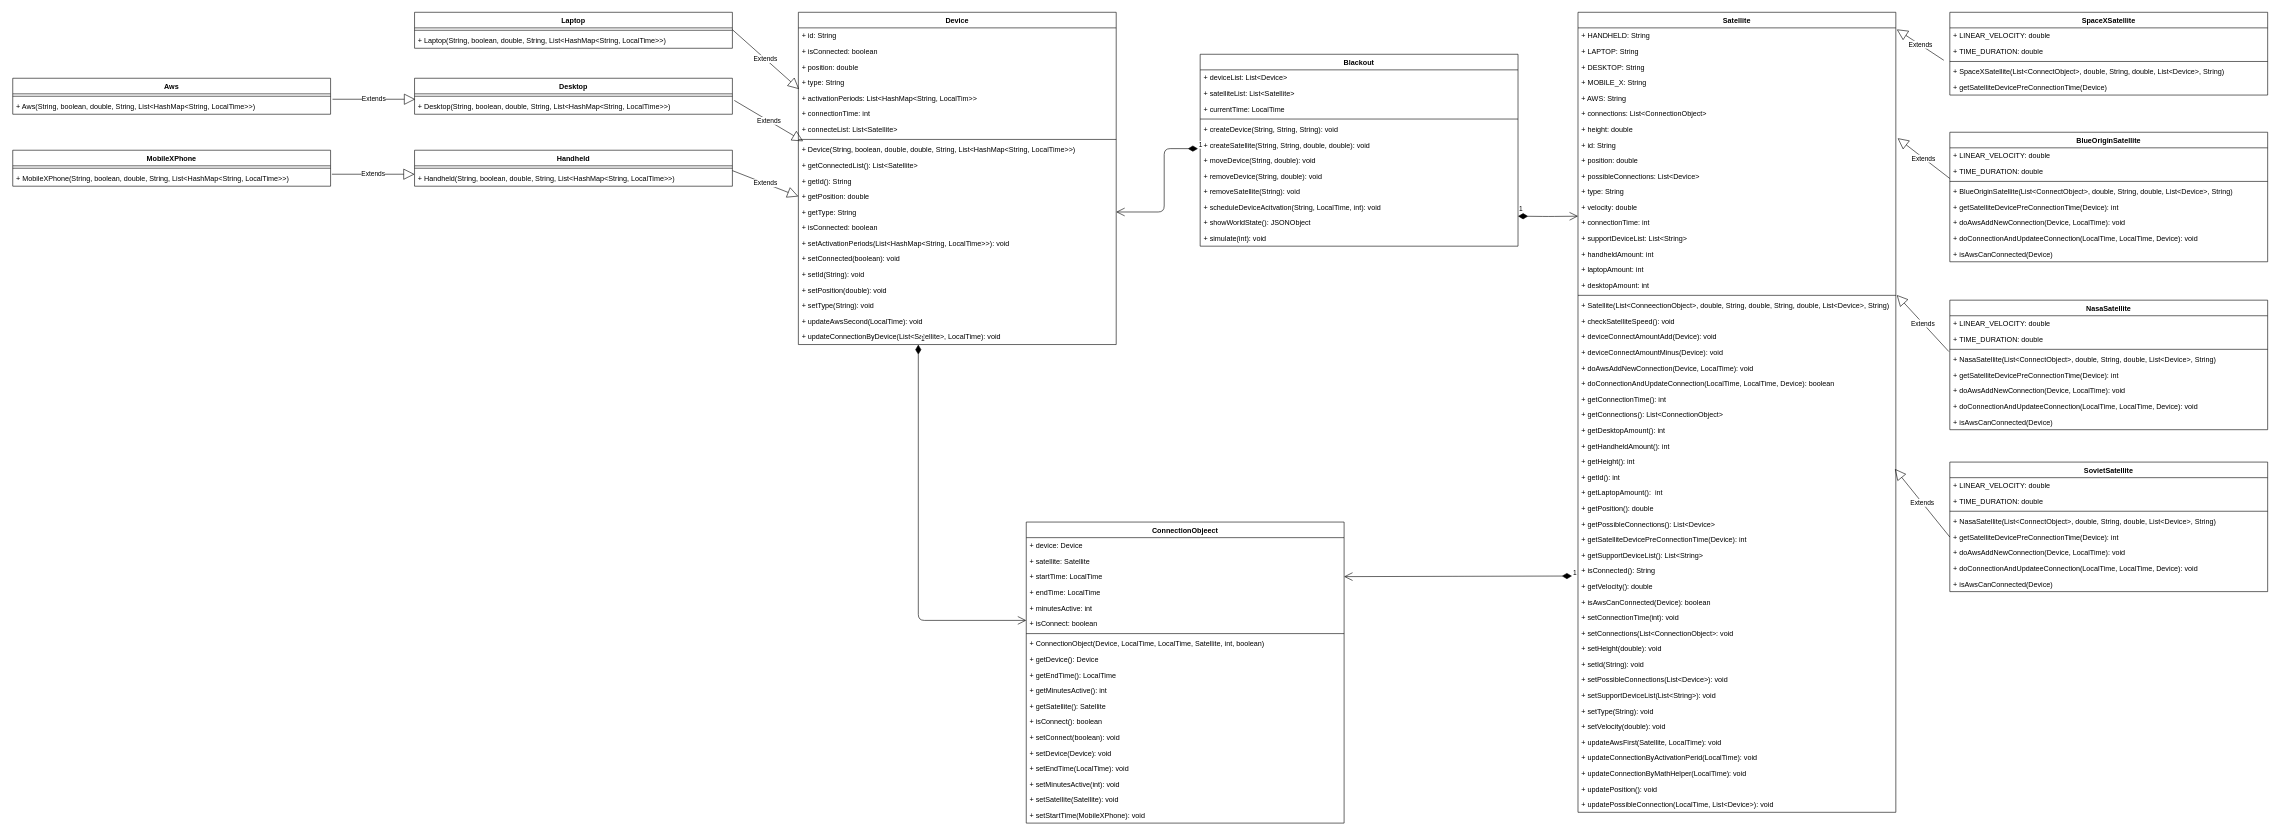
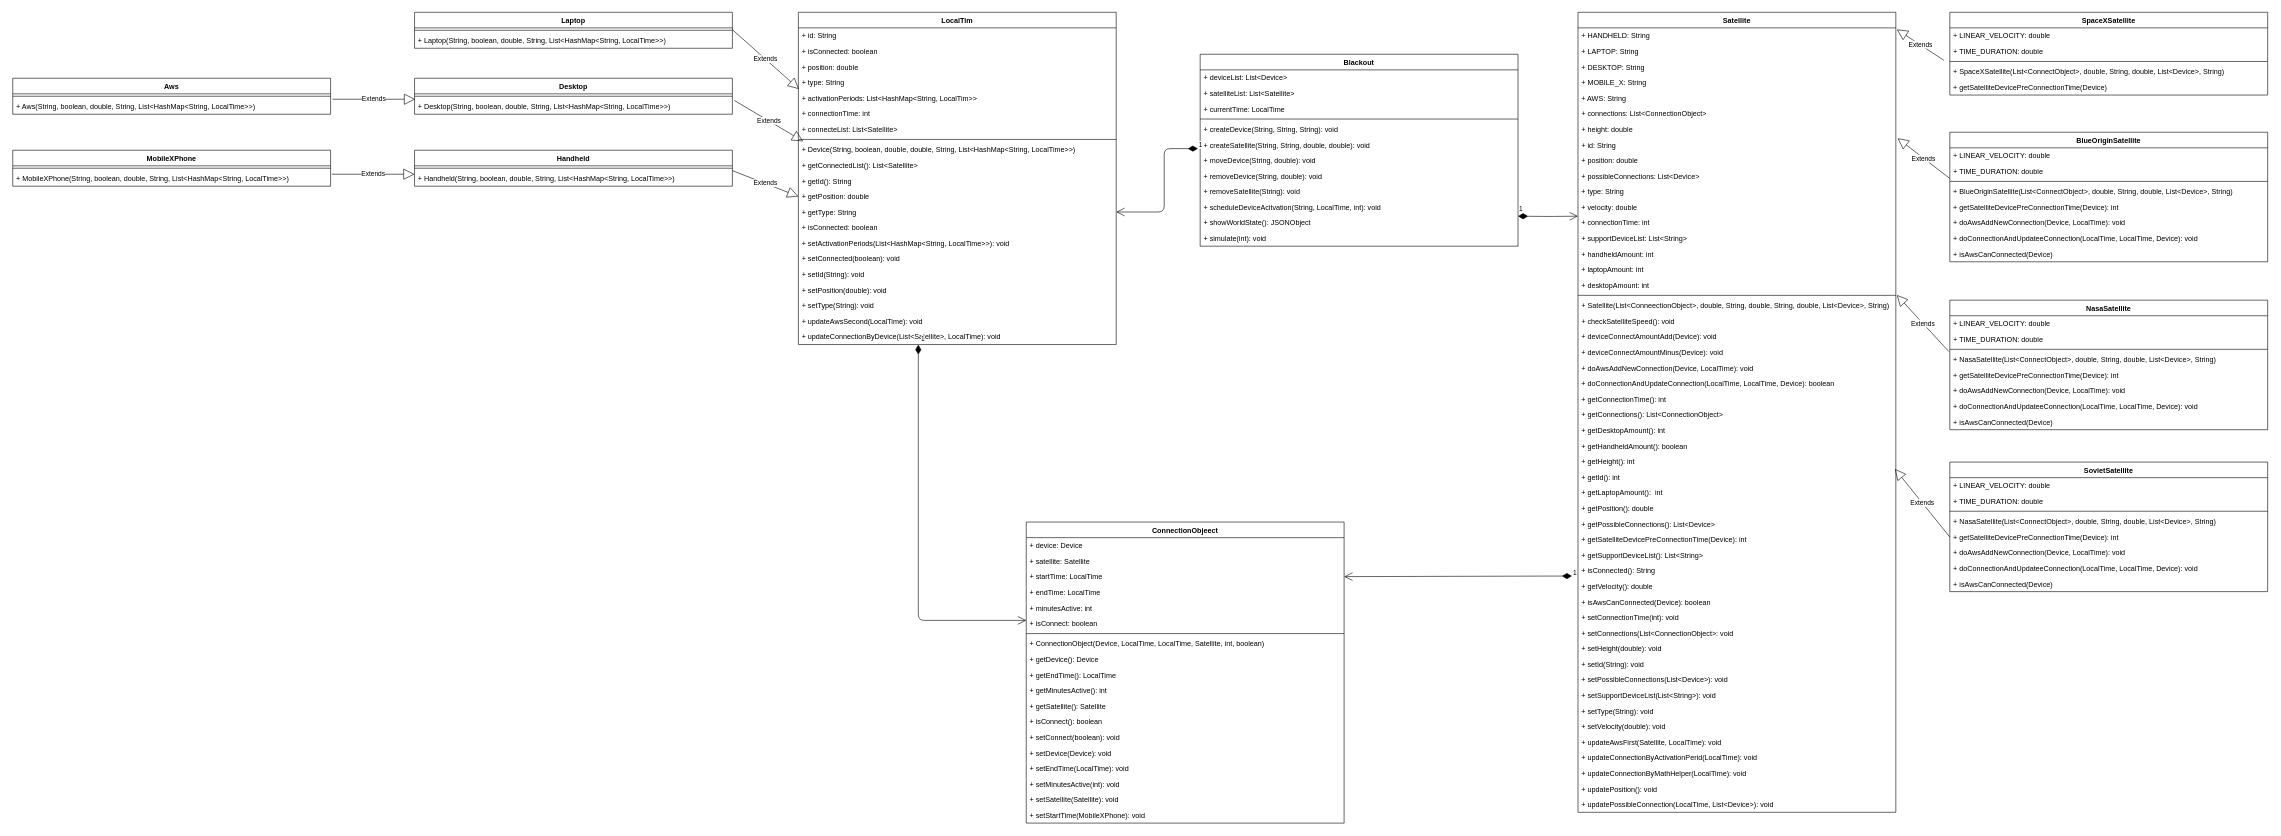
node "Device": label "Device" -> "LocalTim"
node "+ getHandheldAmount(): int": label "+ getHandheldAmount(): int" -> "+ getHandheldAmount(): boolean"
